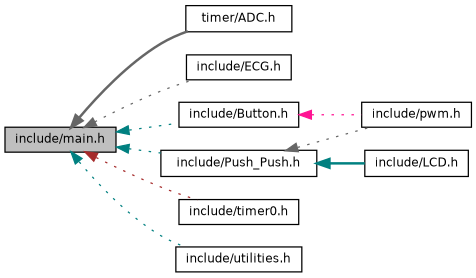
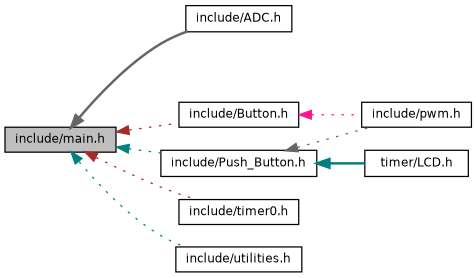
node "timer/ADC.h": label "timer/ADC.h" -> "include/ADC.h"
node "include/ECG.h": removed
edge "include/Button.h" -> "include/main.h": color teal -> brown
node "include/Push_Push.h": label "include/Push_Push.h" -> "include/Push_Button.h"
node "include/LCD.h": label "include/LCD.h" -> "timer/LCD.h"
